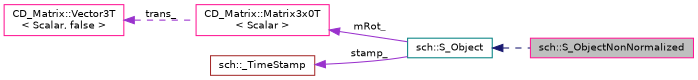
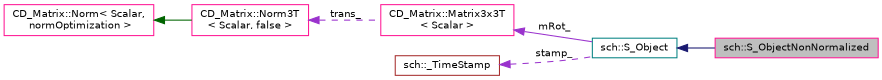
node "CD_Matrix::Vector3T < Scalar, false >": label "CD_Matrix::Vector3T < Scalar, false >" -> "CD_Matrix::Norm3T < Scalar, false >"
node "CD_Matrix::Norm< Scalar, normOptimization >": added
node "CD_Matrix::Matrix3x0T < Scalar >": label "CD_Matrix::Matrix3x0T < Scalar >" -> "CD_Matrix::Matrix3x3T < Scalar >"
edge "sch::S_ObjectNonNormalized" -> "sch::S_Object": style dashed -> solid
edge "sch::S_Object" -> "sch::_TimeStamp": style solid -> dashed
